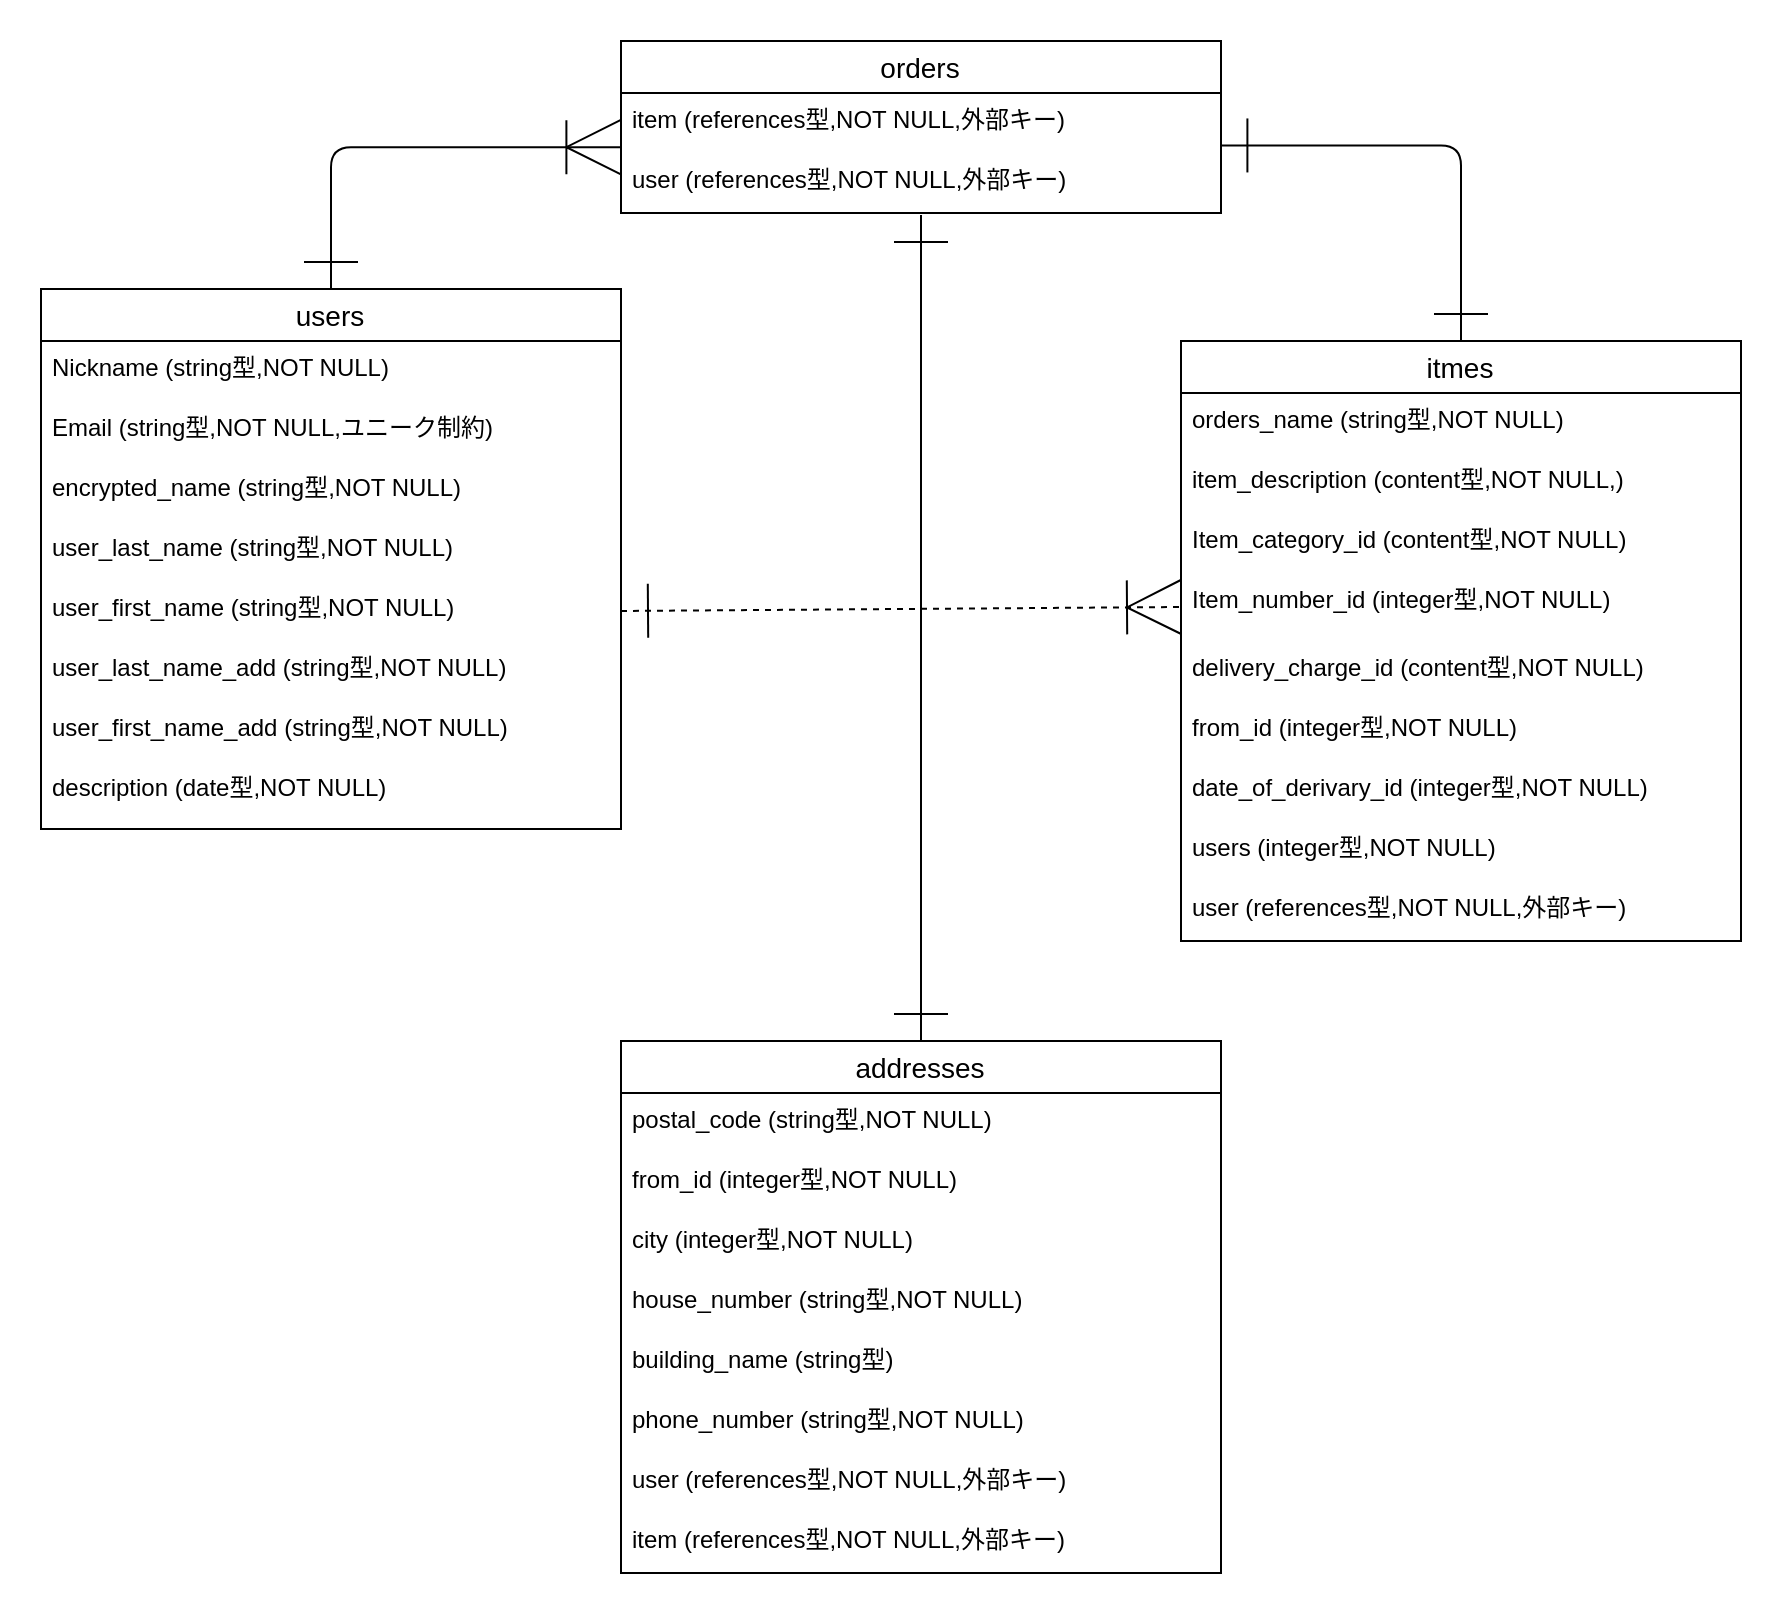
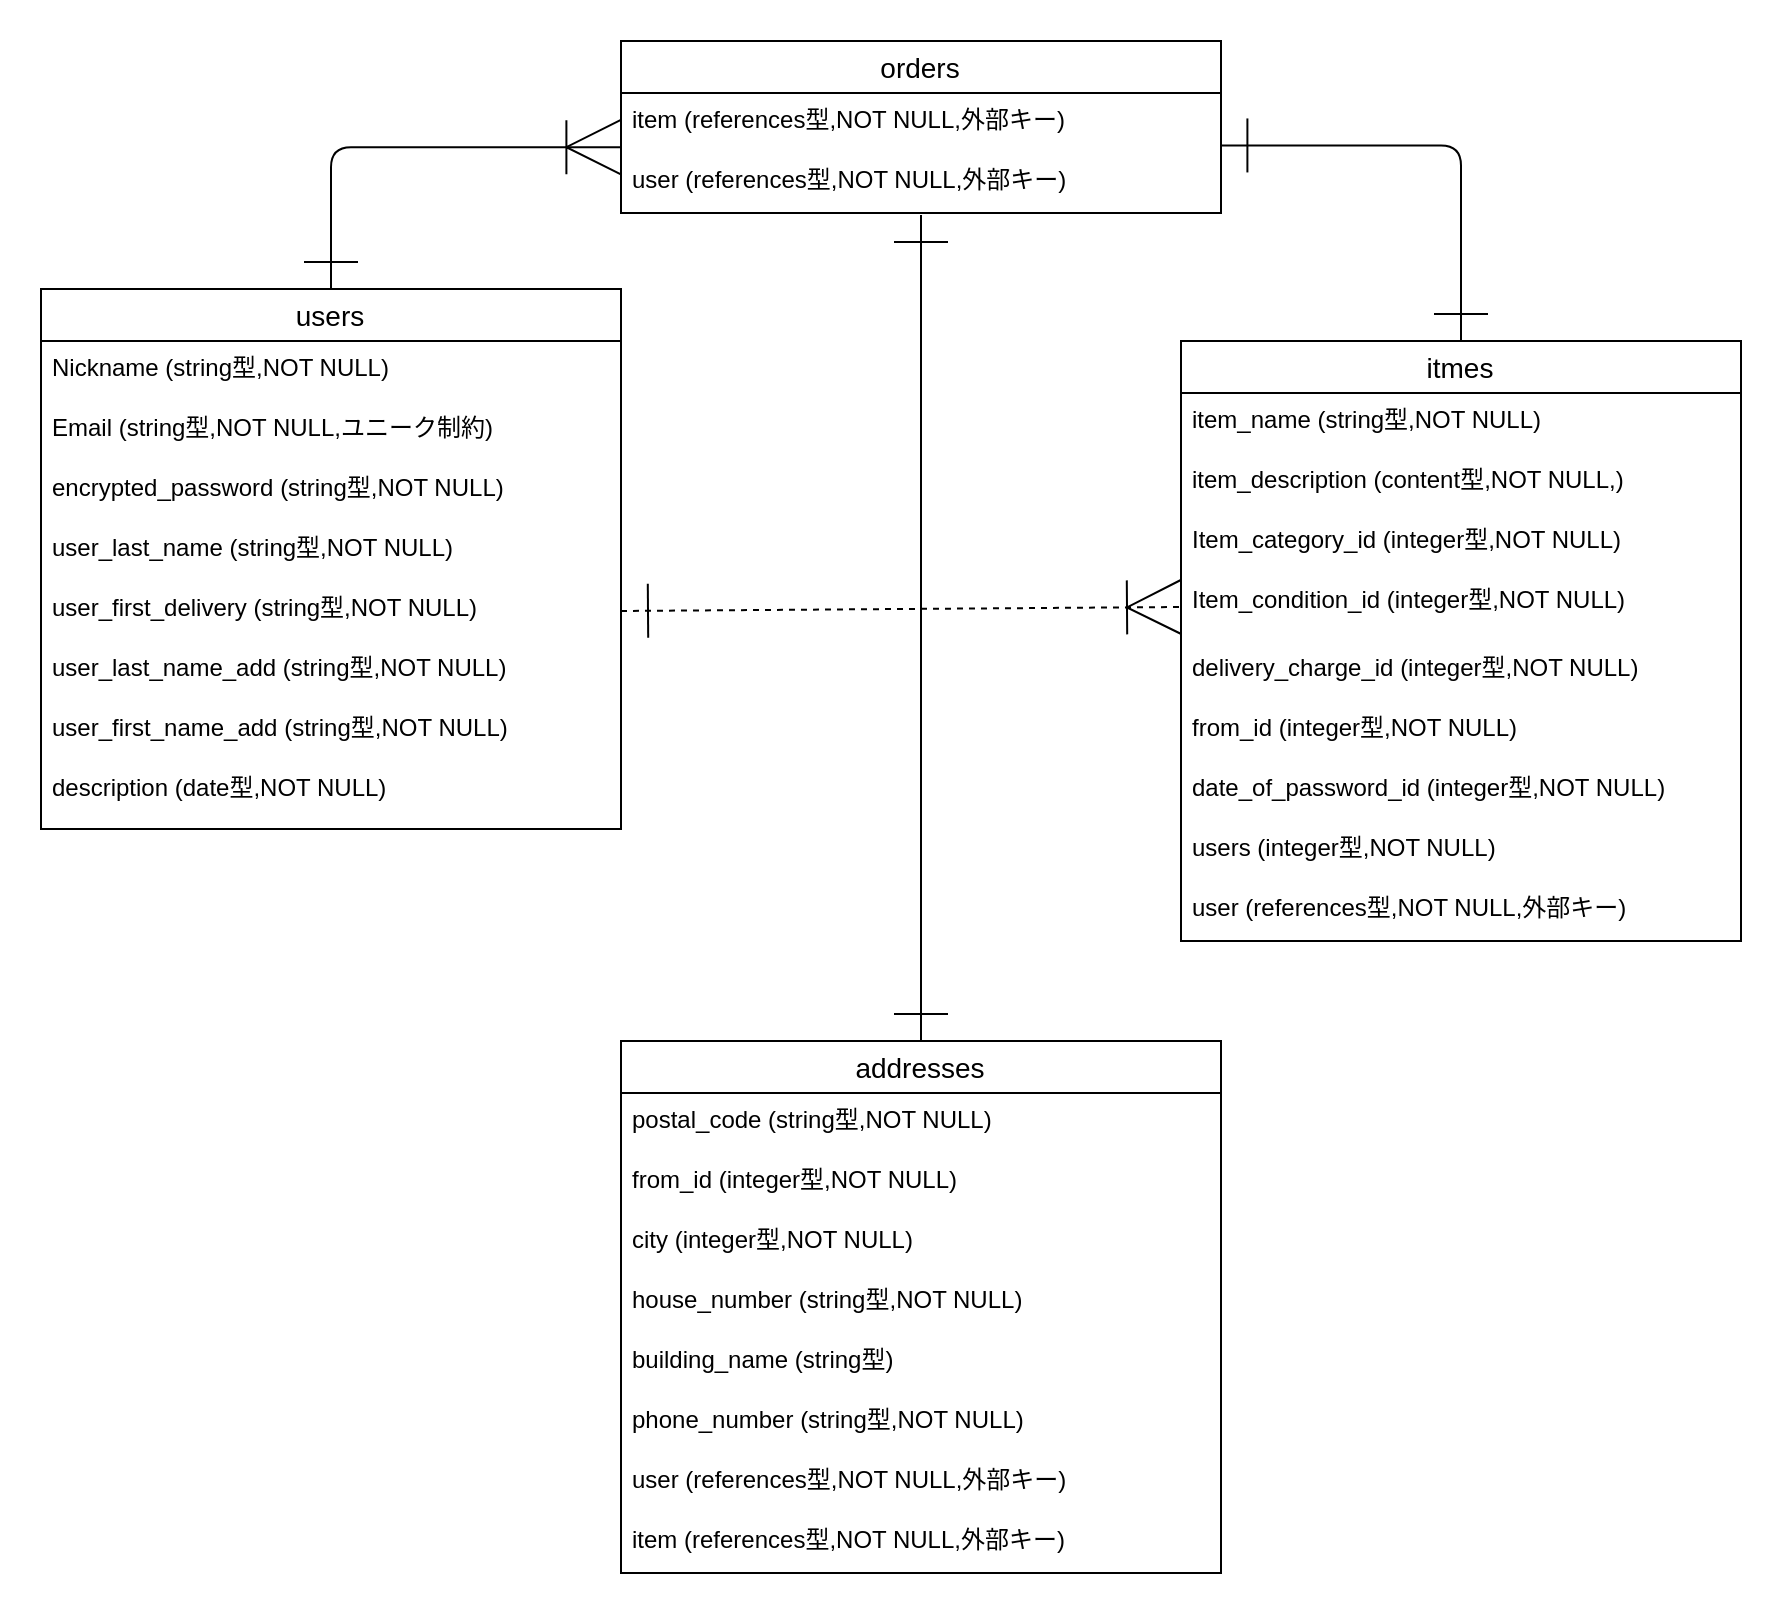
node "orders_name (string型,NOT NULL)": label "orders_name (string型,NOT NULL)" -> "item_name (string型,NOT NULL)"
node "encrypted_name (string型,NOT NULL)": label "encrypted_name (string型,NOT NULL)" -> "encrypted_password (string型,NOT NULL)"
node "Item_category_id (content型,NOT NULL)": label "Item_category_id (content型,NOT NULL)" -> "Item_category_id (integer型,NOT NULL)"
node "Item_number_id (integer型,NOT NULL)": label "Item_number_id (integer型,NOT NULL)" -> "Item_condition_id (integer型,NOT NULL)"
node "user_first_name (string型,NOT NULL)": label "user_first_name (string型,NOT NULL)" -> "user_first_delivery (string型,NOT NULL)"
node "delivery_charge_id (content型,NOT NULL)": label "delivery_charge_id (content型,NOT NULL)" -> "delivery_charge_id (integer型,NOT NULL)"
node "date_of_derivary_id (integer型,NOT NULL)": label "date_of_derivary_id (integer型,NOT NULL)" -> "date_of_password_id (integer型,NOT NULL)"
